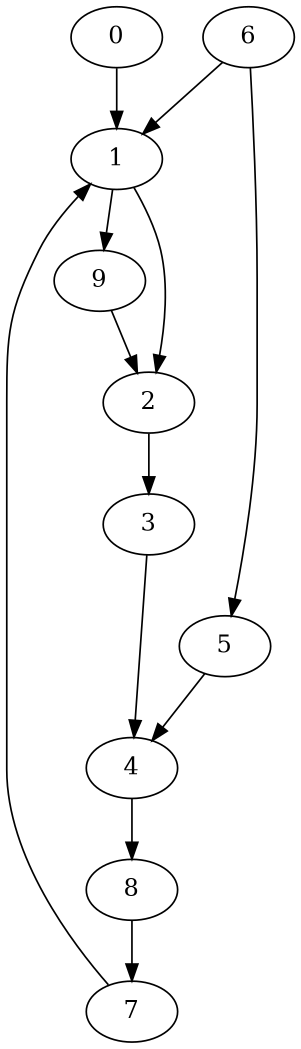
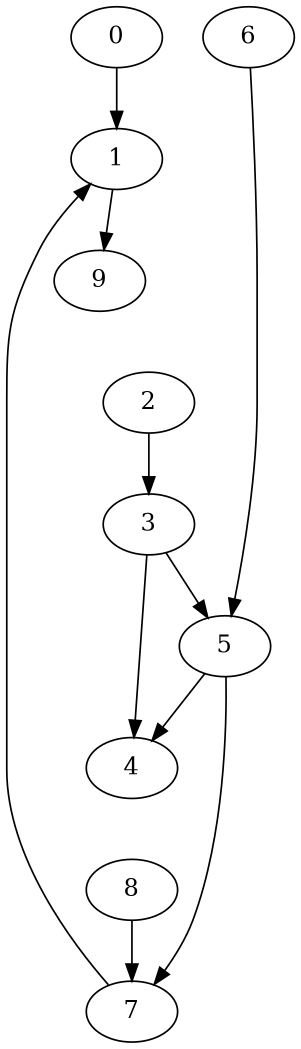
edge "6" -> "1": removed
edge "1" -> "2": removed
edge "9" -> "2": removed
edge "3" -> "5": added
edge "4" -> "8": removed
edge "5" -> "7": added
